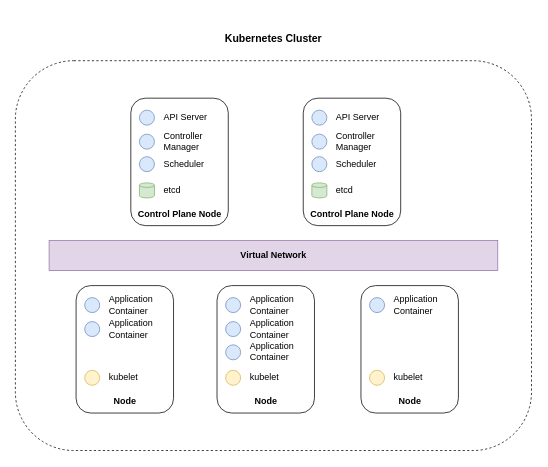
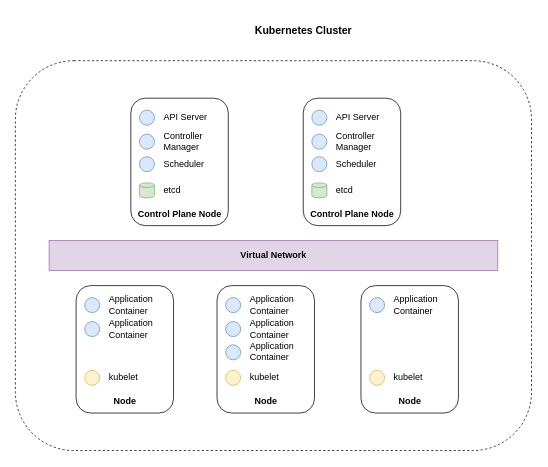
node "Kubernetes Cluster": moved (274, 38) -> (304, 30)
